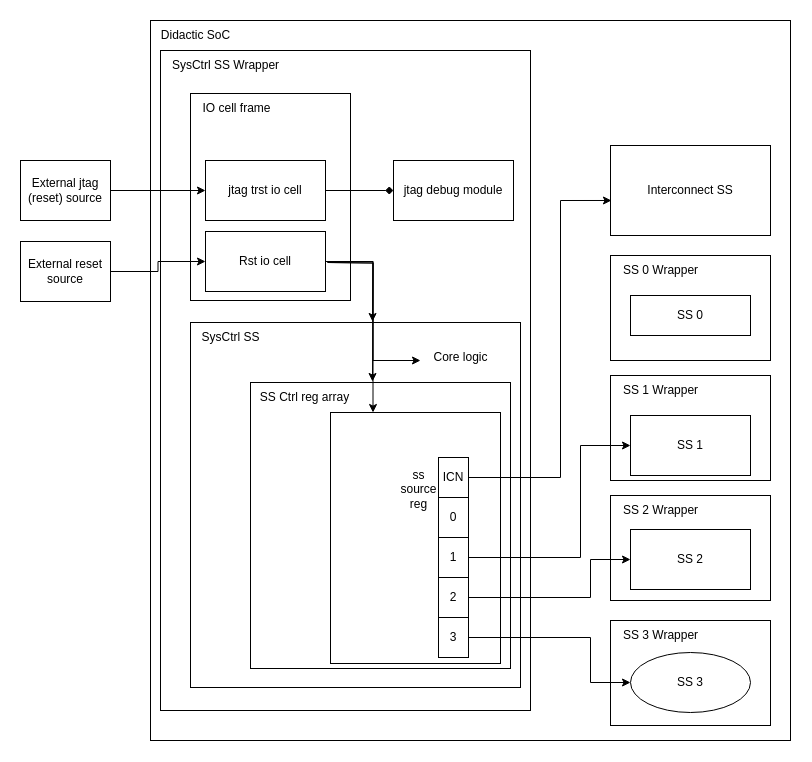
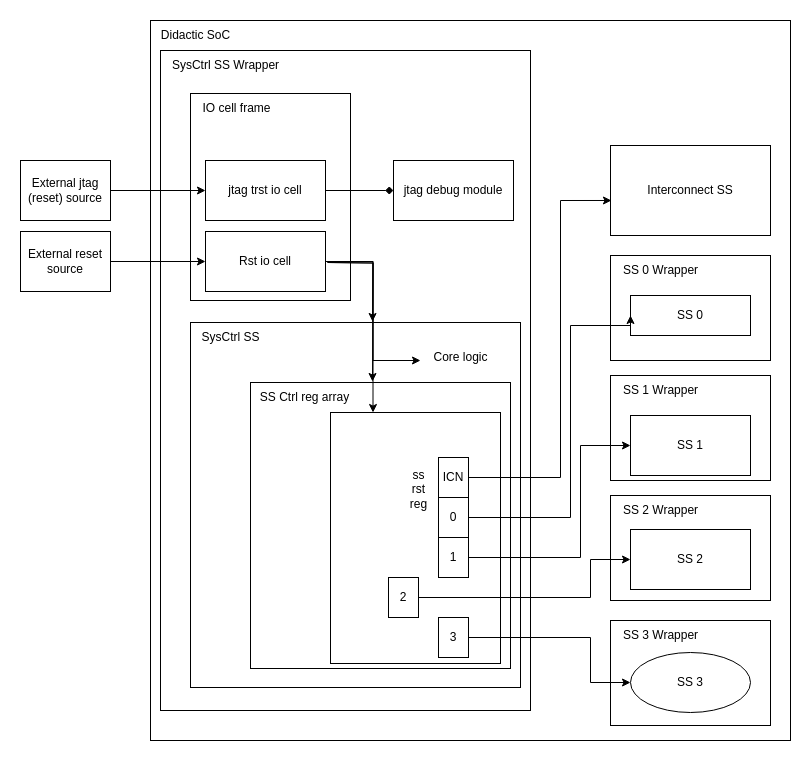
node "External reset source": moved (66, 272) -> (66, 262)
edge "0" -> "SS 0": added
node "ss source reg": label "ss source reg" -> "ss rst reg"
node "2": moved (454, 598) -> (404, 598)
